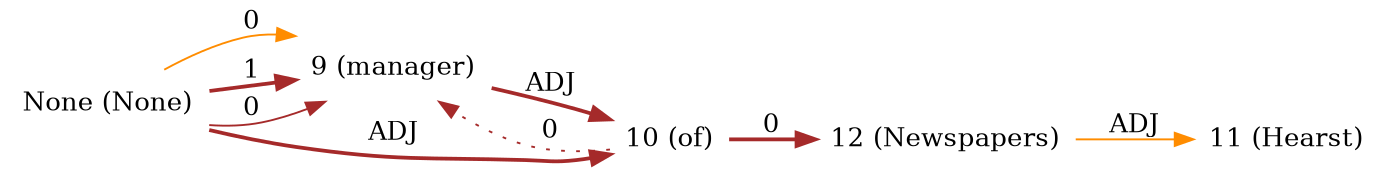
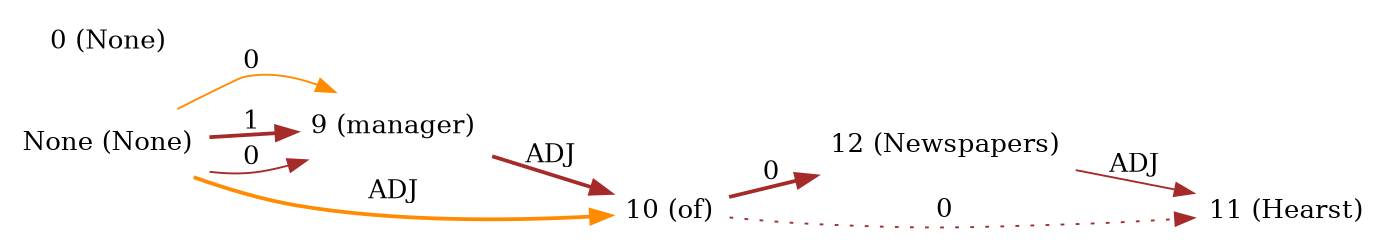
node "0 (None)": added
edge "12 (Newspapers)" -> "11 (Hearst)": color darkorange -> brown
edge "10 (of)" -> "9 (manager)": now "10 (of)" -> "11 (Hearst)"
edge "None (None)" -> "10 (of)": color brown -> darkorange
